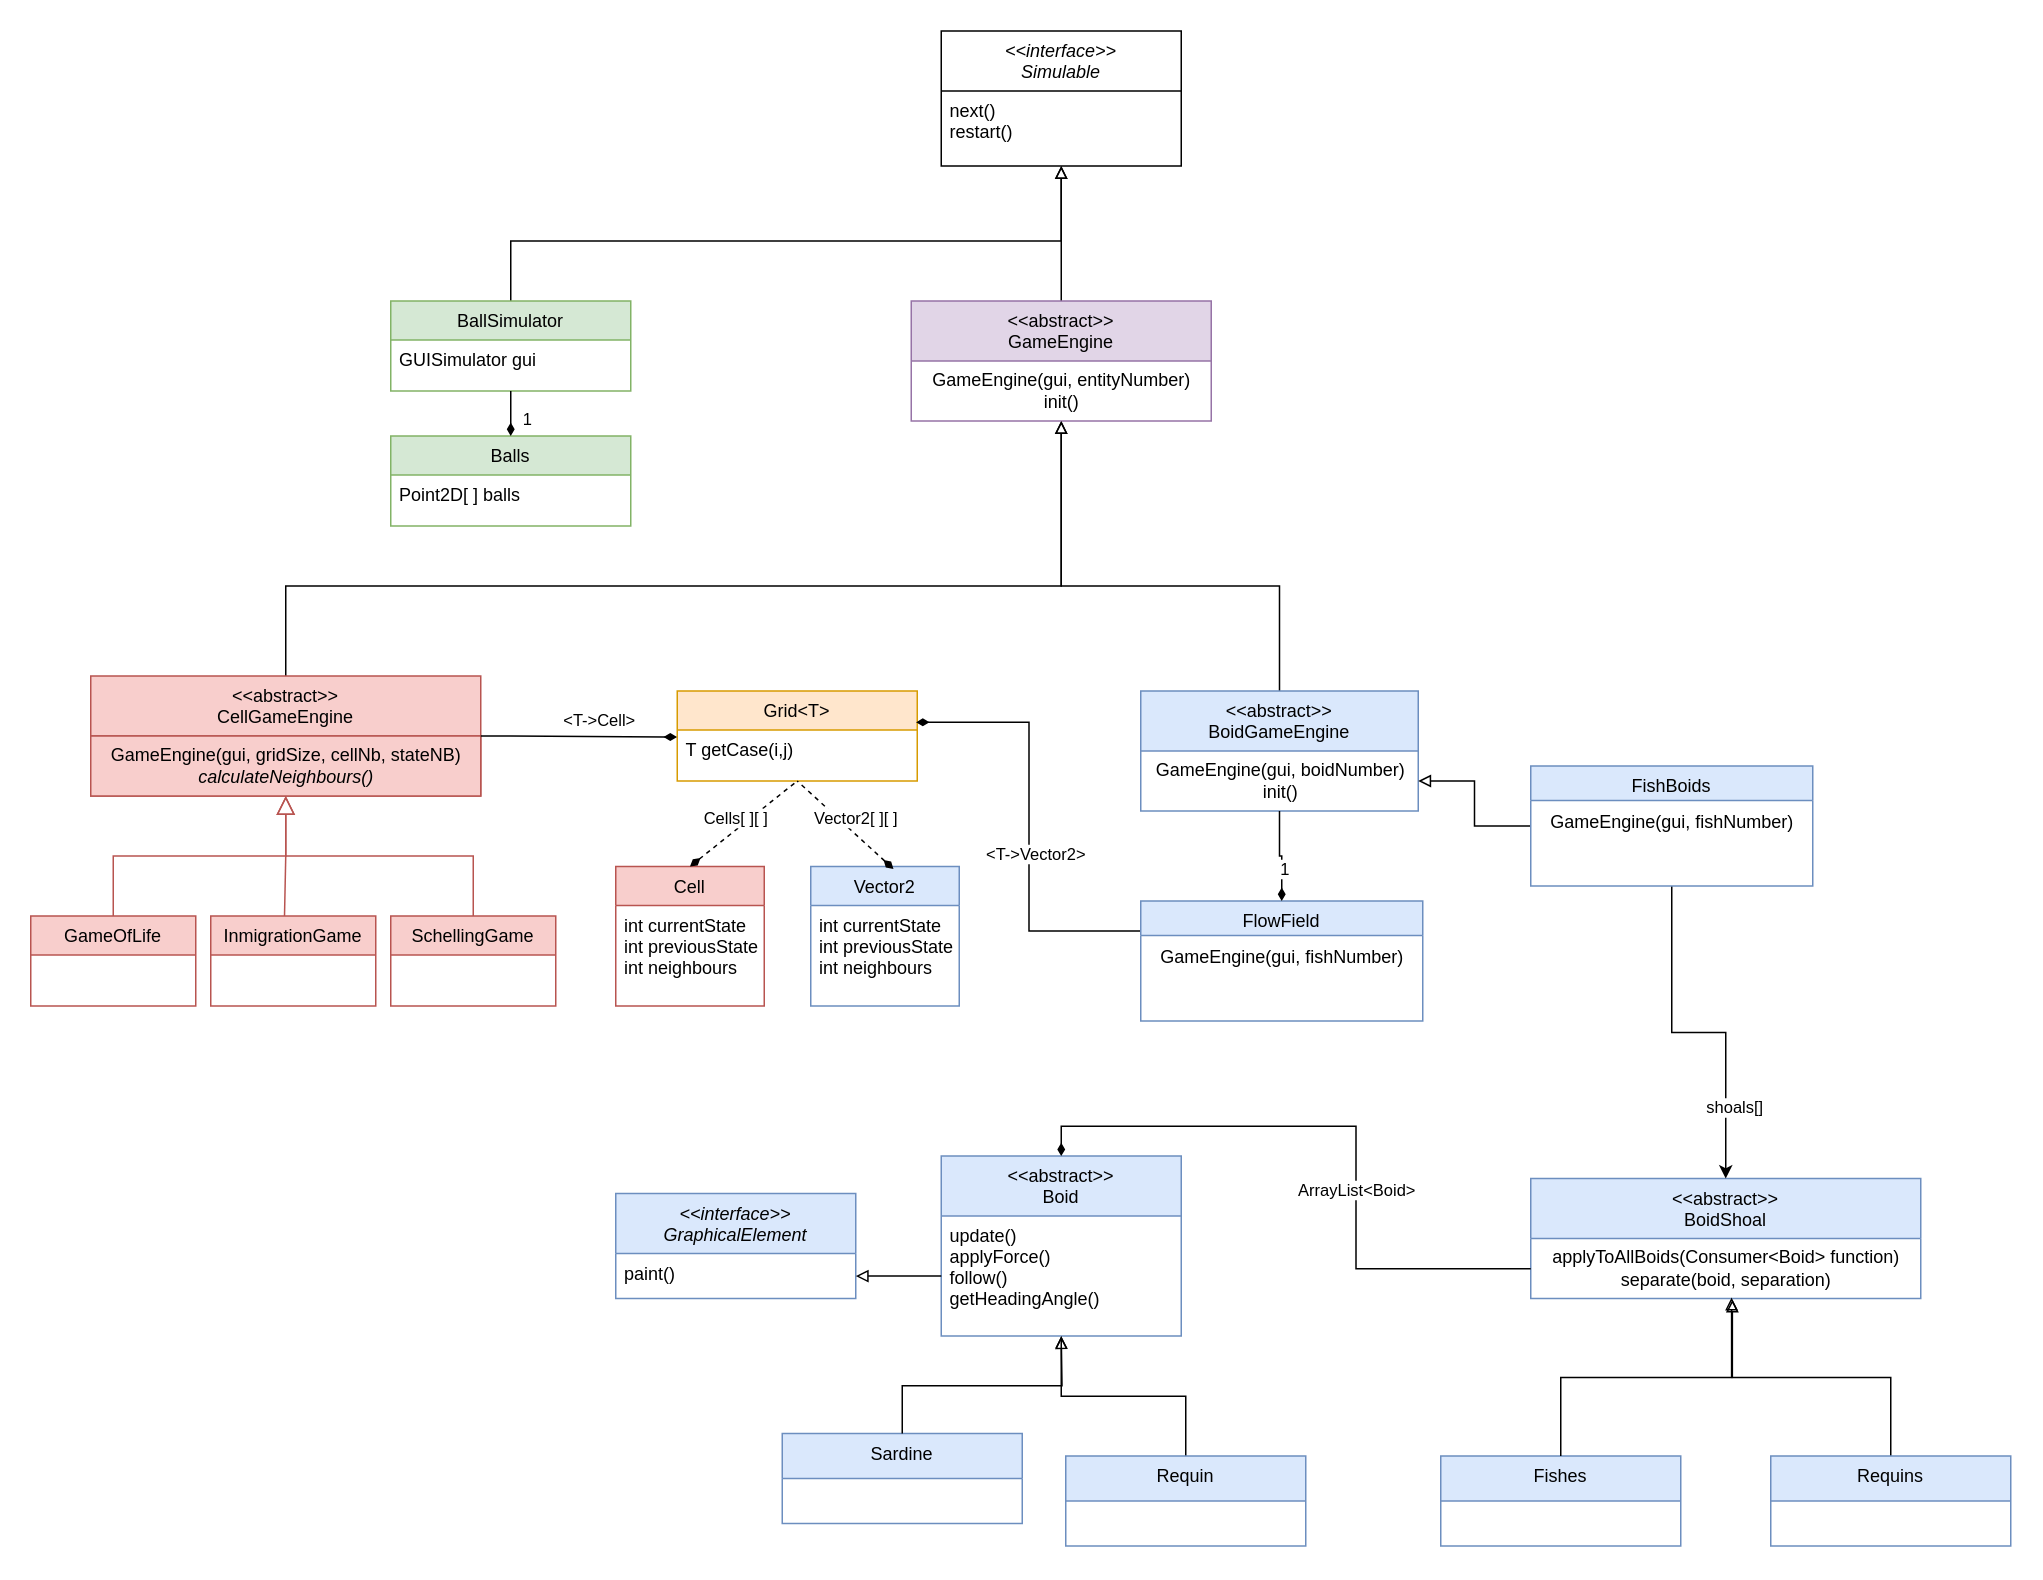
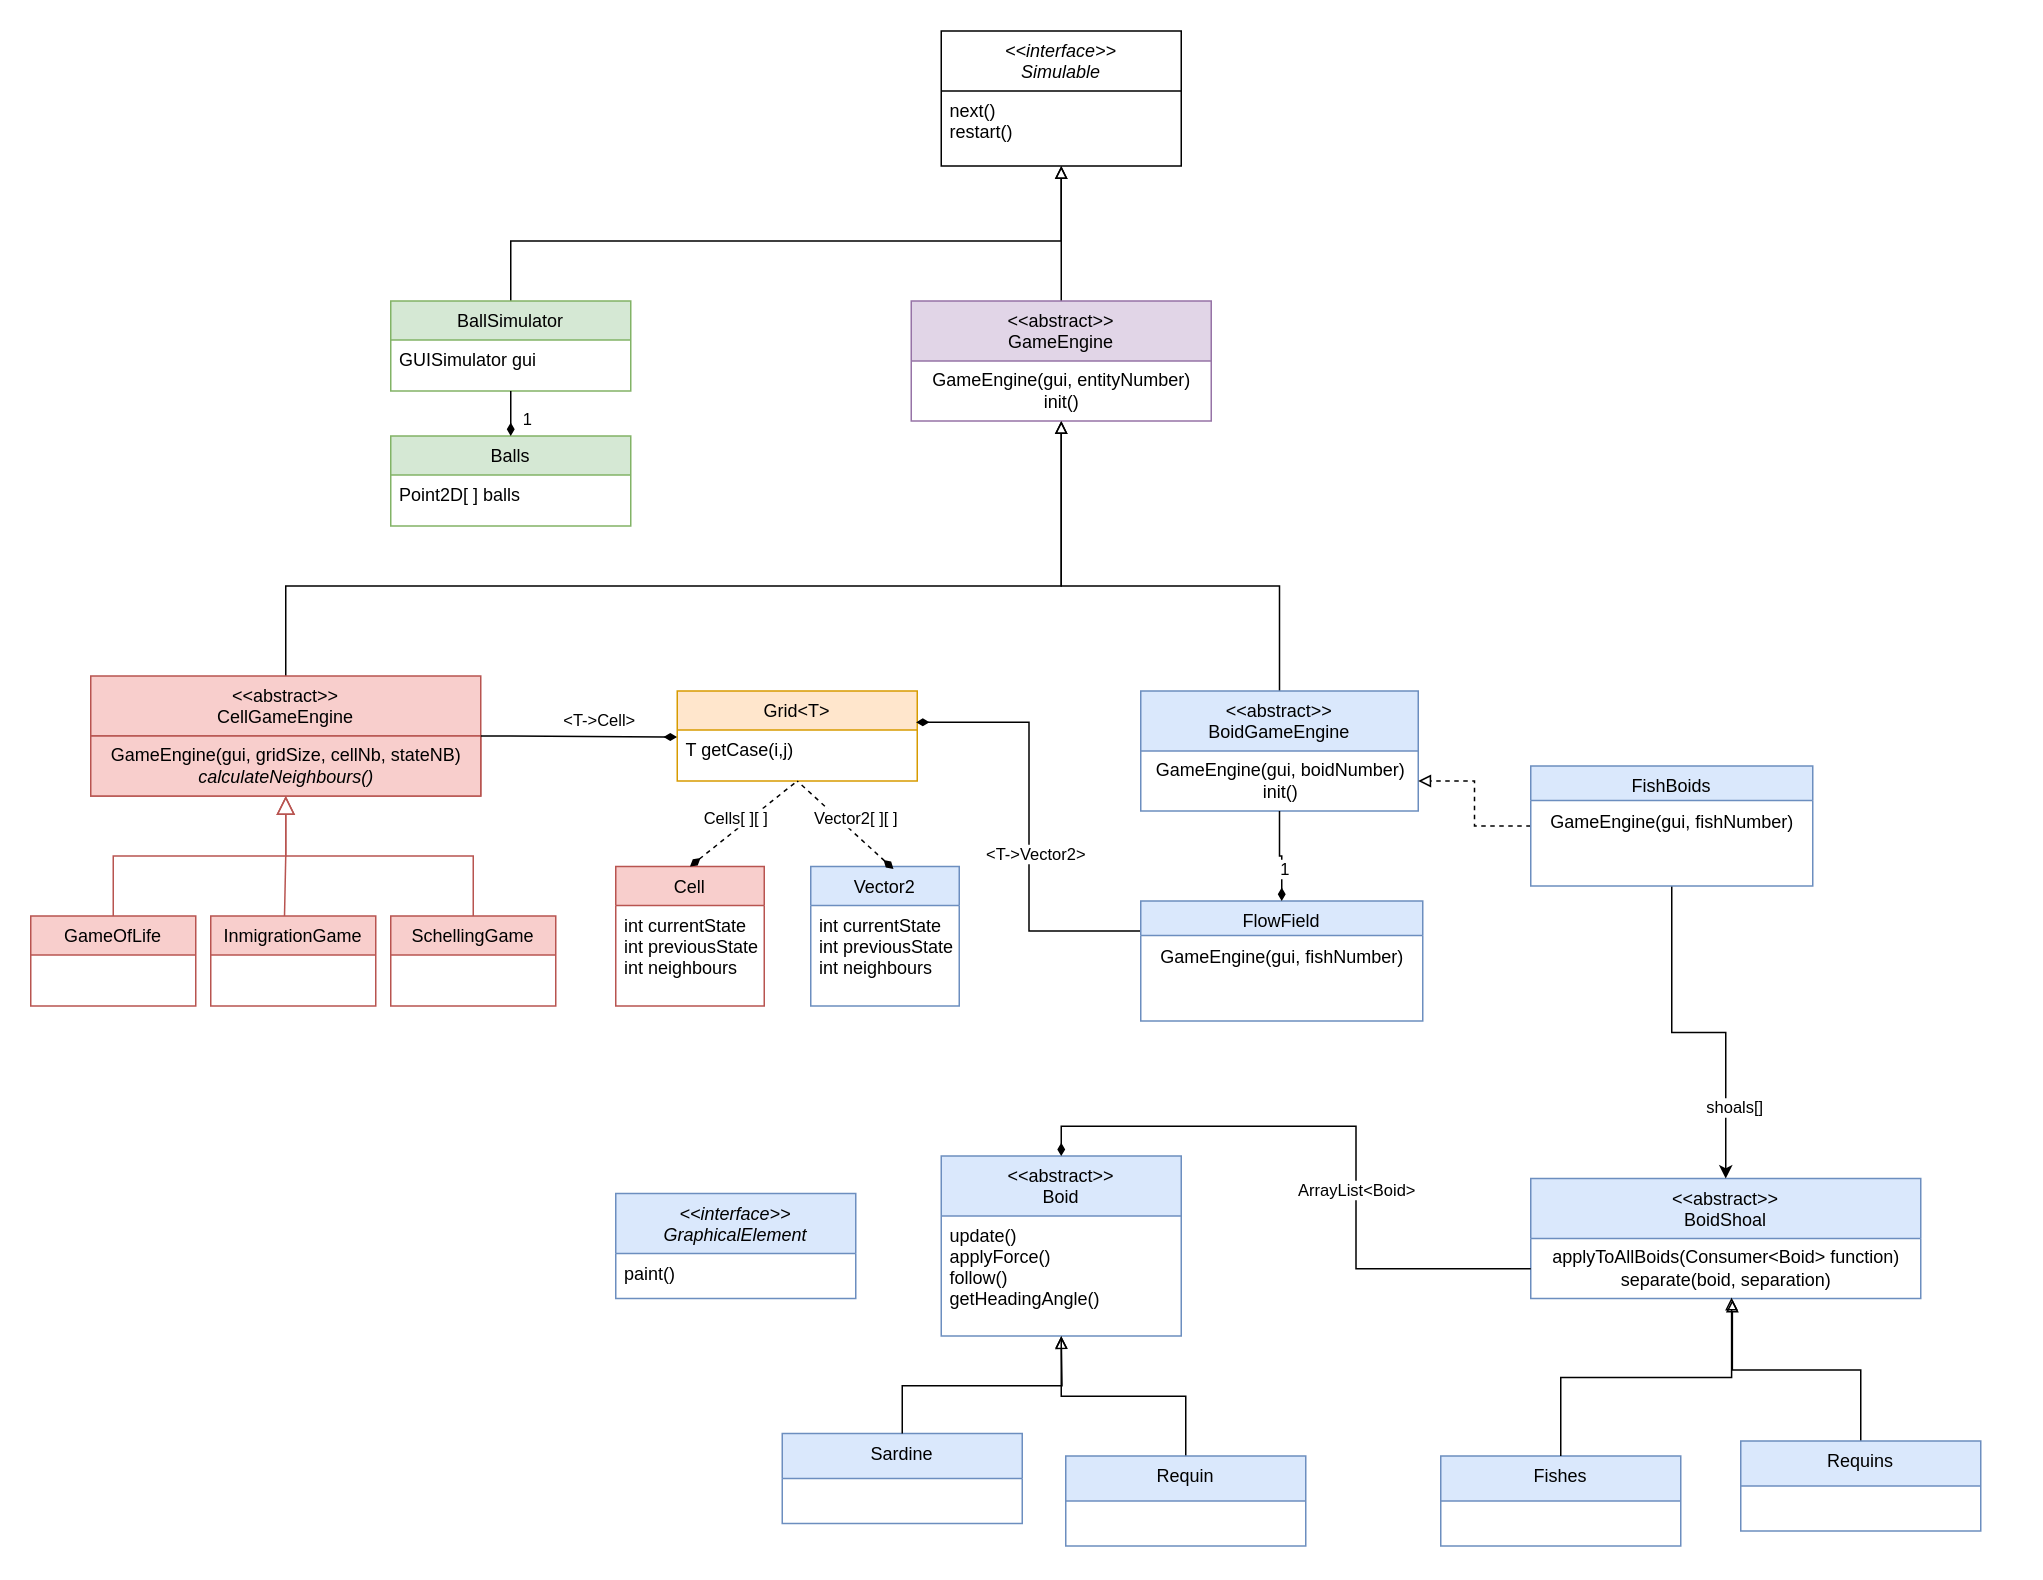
edge "FishBoids" -> "GameEngine(gui, boidNumber) init()": style solid -> dashed
edge "update() applyForce() follow() getHeadingAngle()" -> "paint()": removed
node "Requins": moved (1891, 1501) -> (1861, 1486)
